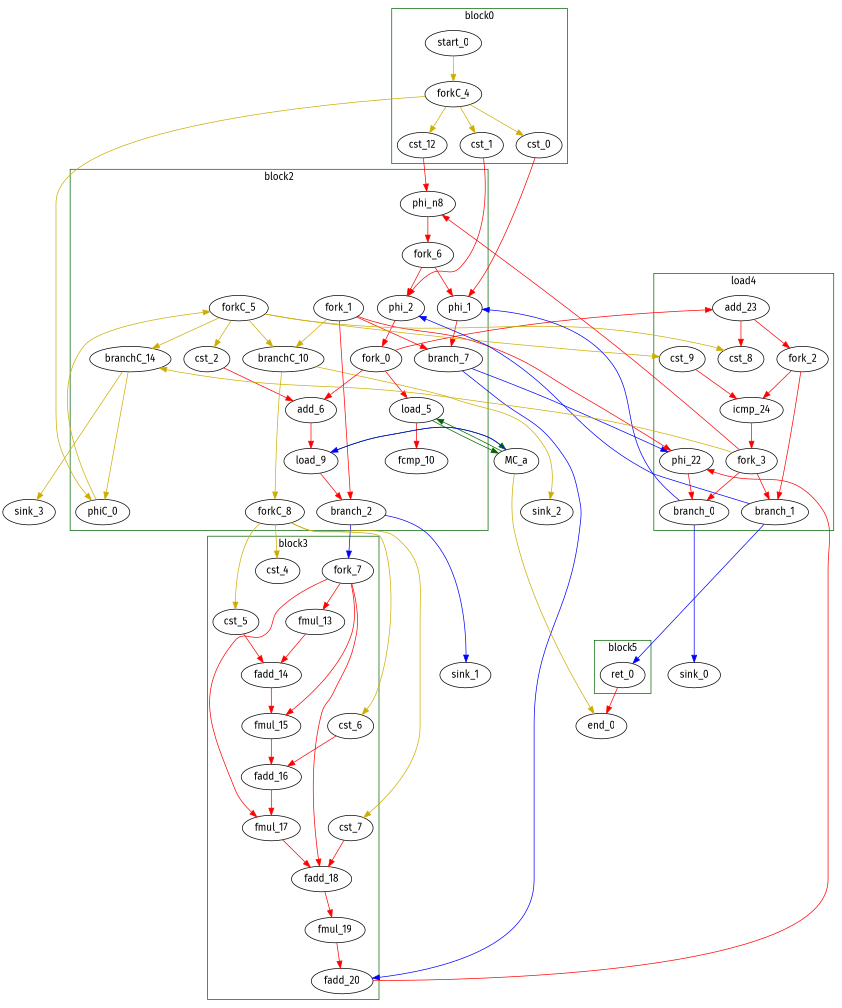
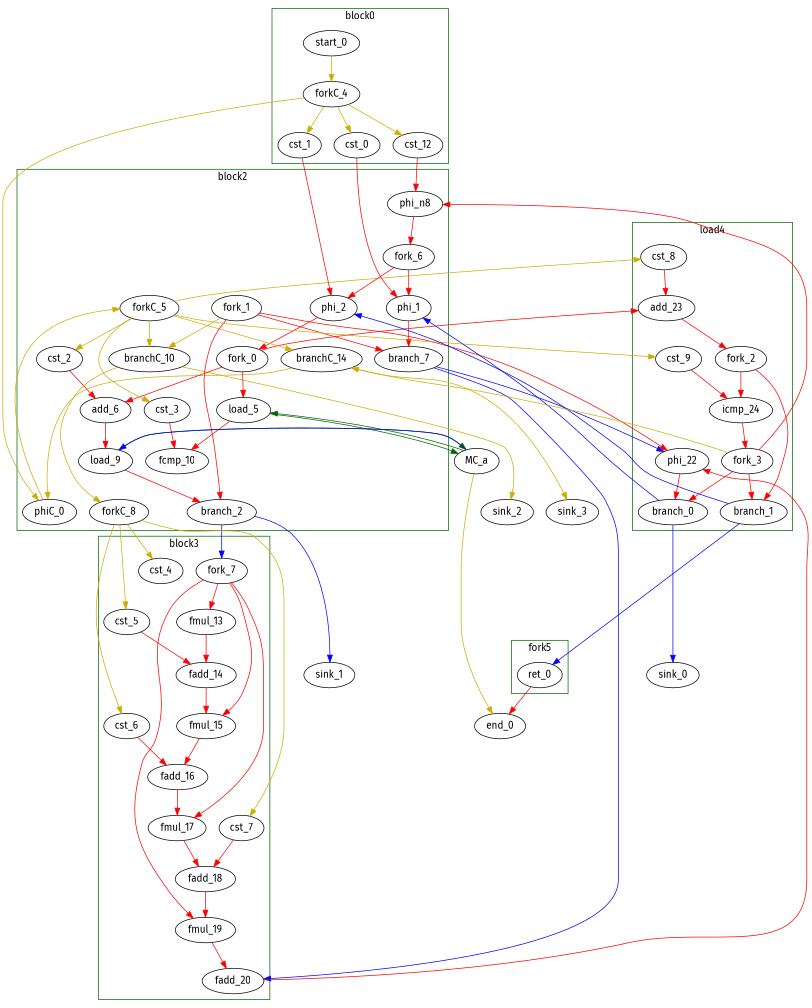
edge "add_23" -> "cst_8": reversed
node "cst_3": added
cluster "block5": label "block5" -> "fork5"
edge "fork_7" -> "fadd_18": now "fork_7" -> "fmul_19"
